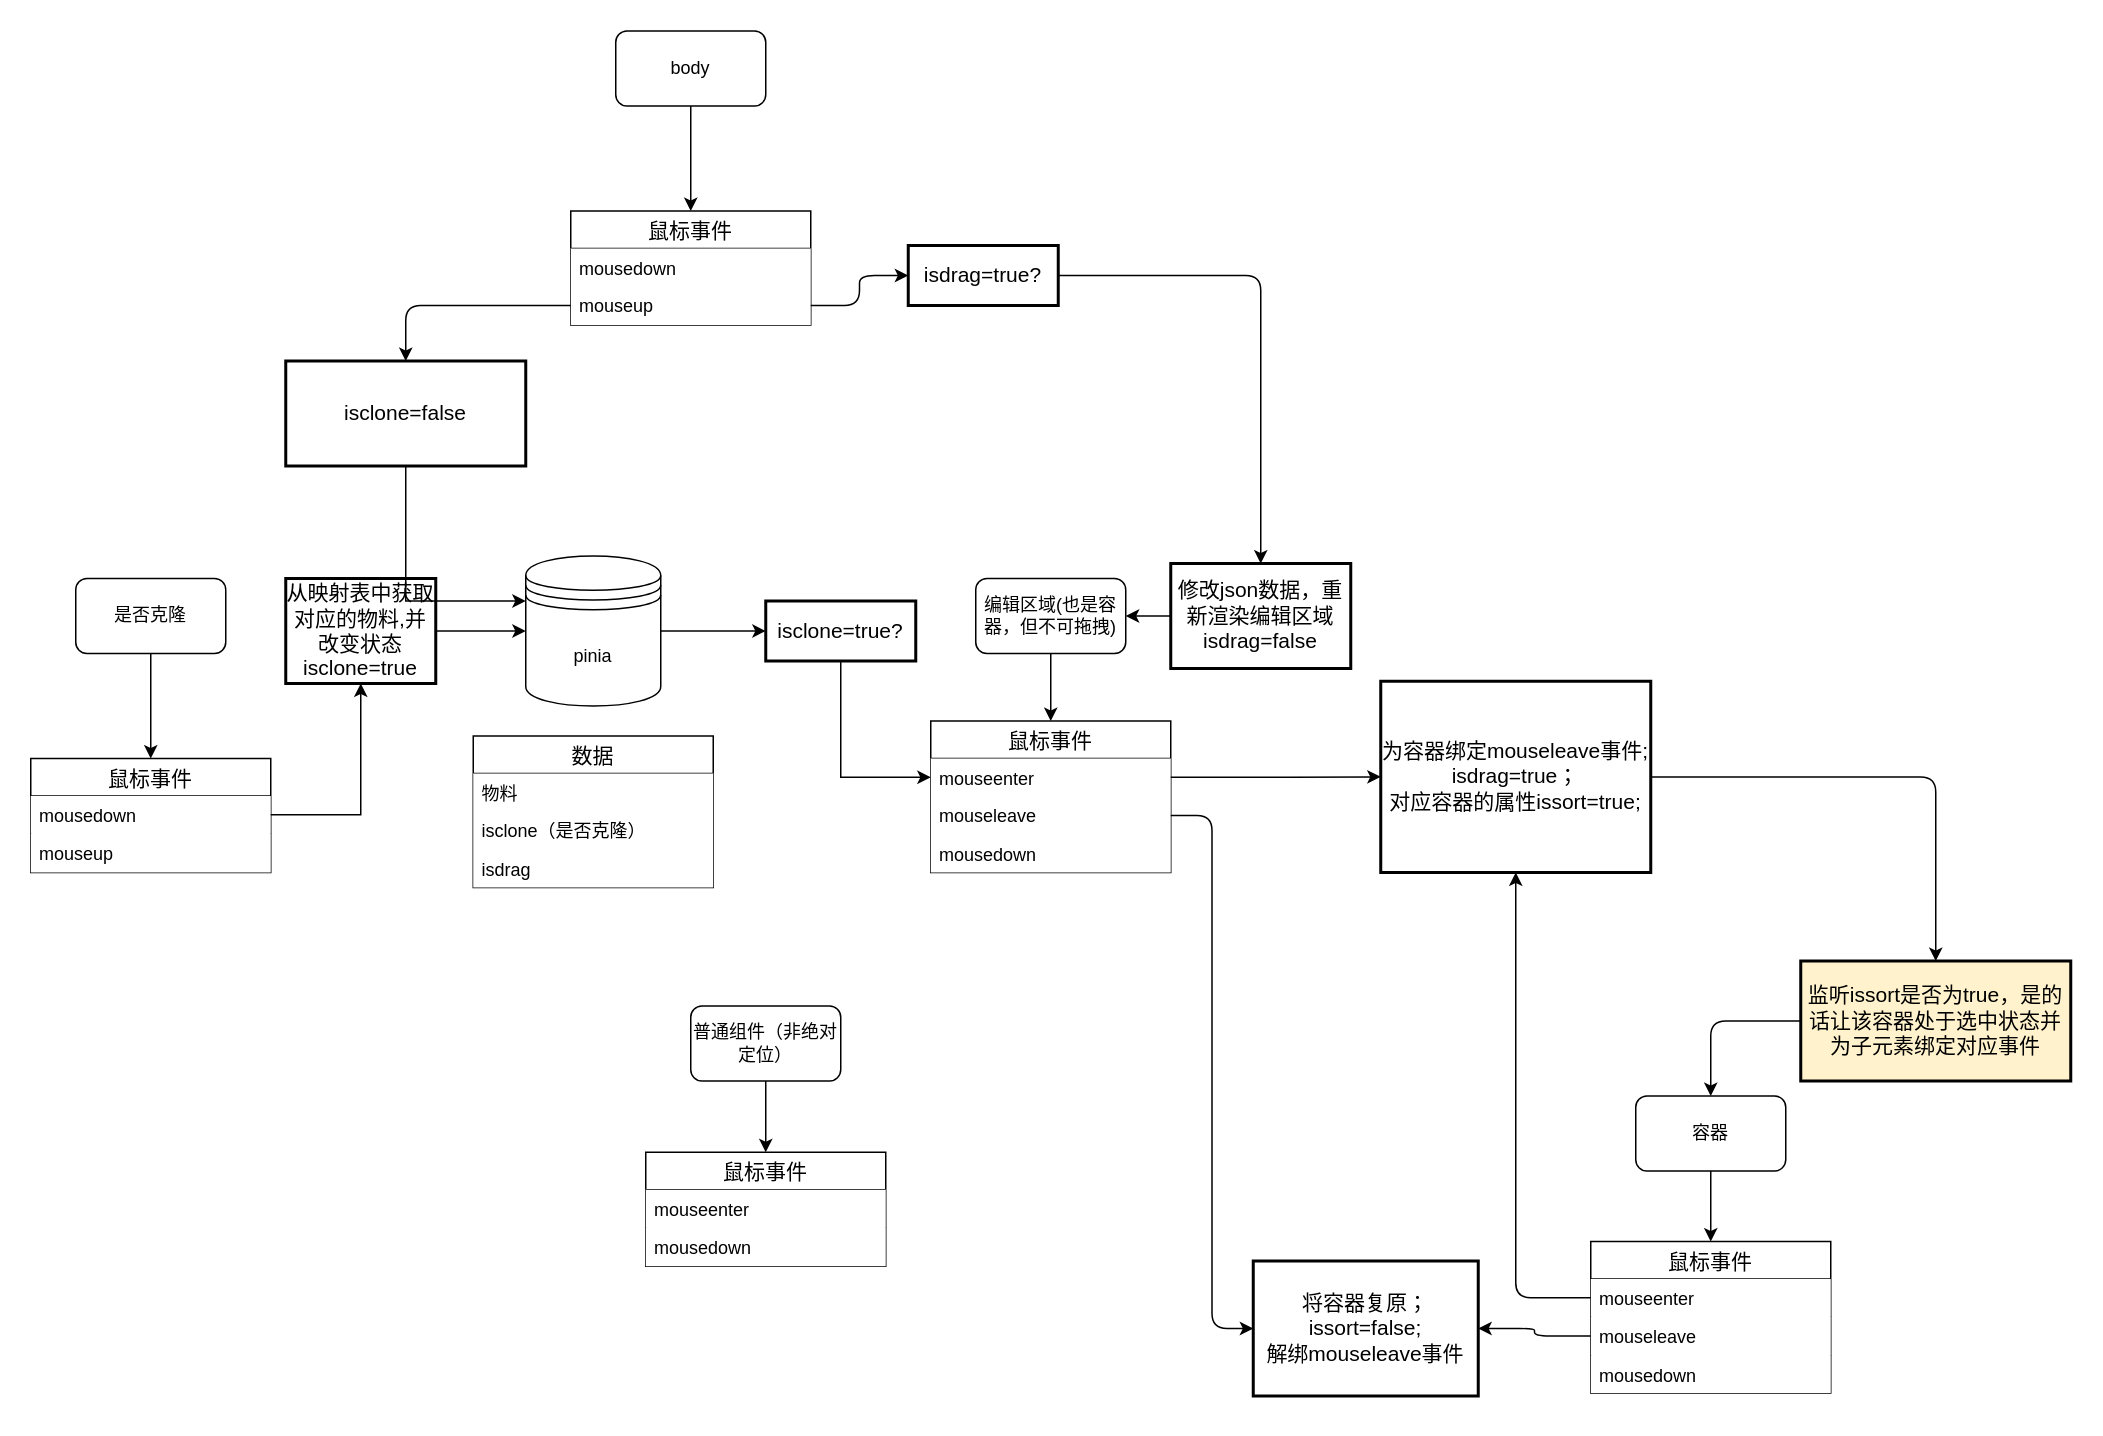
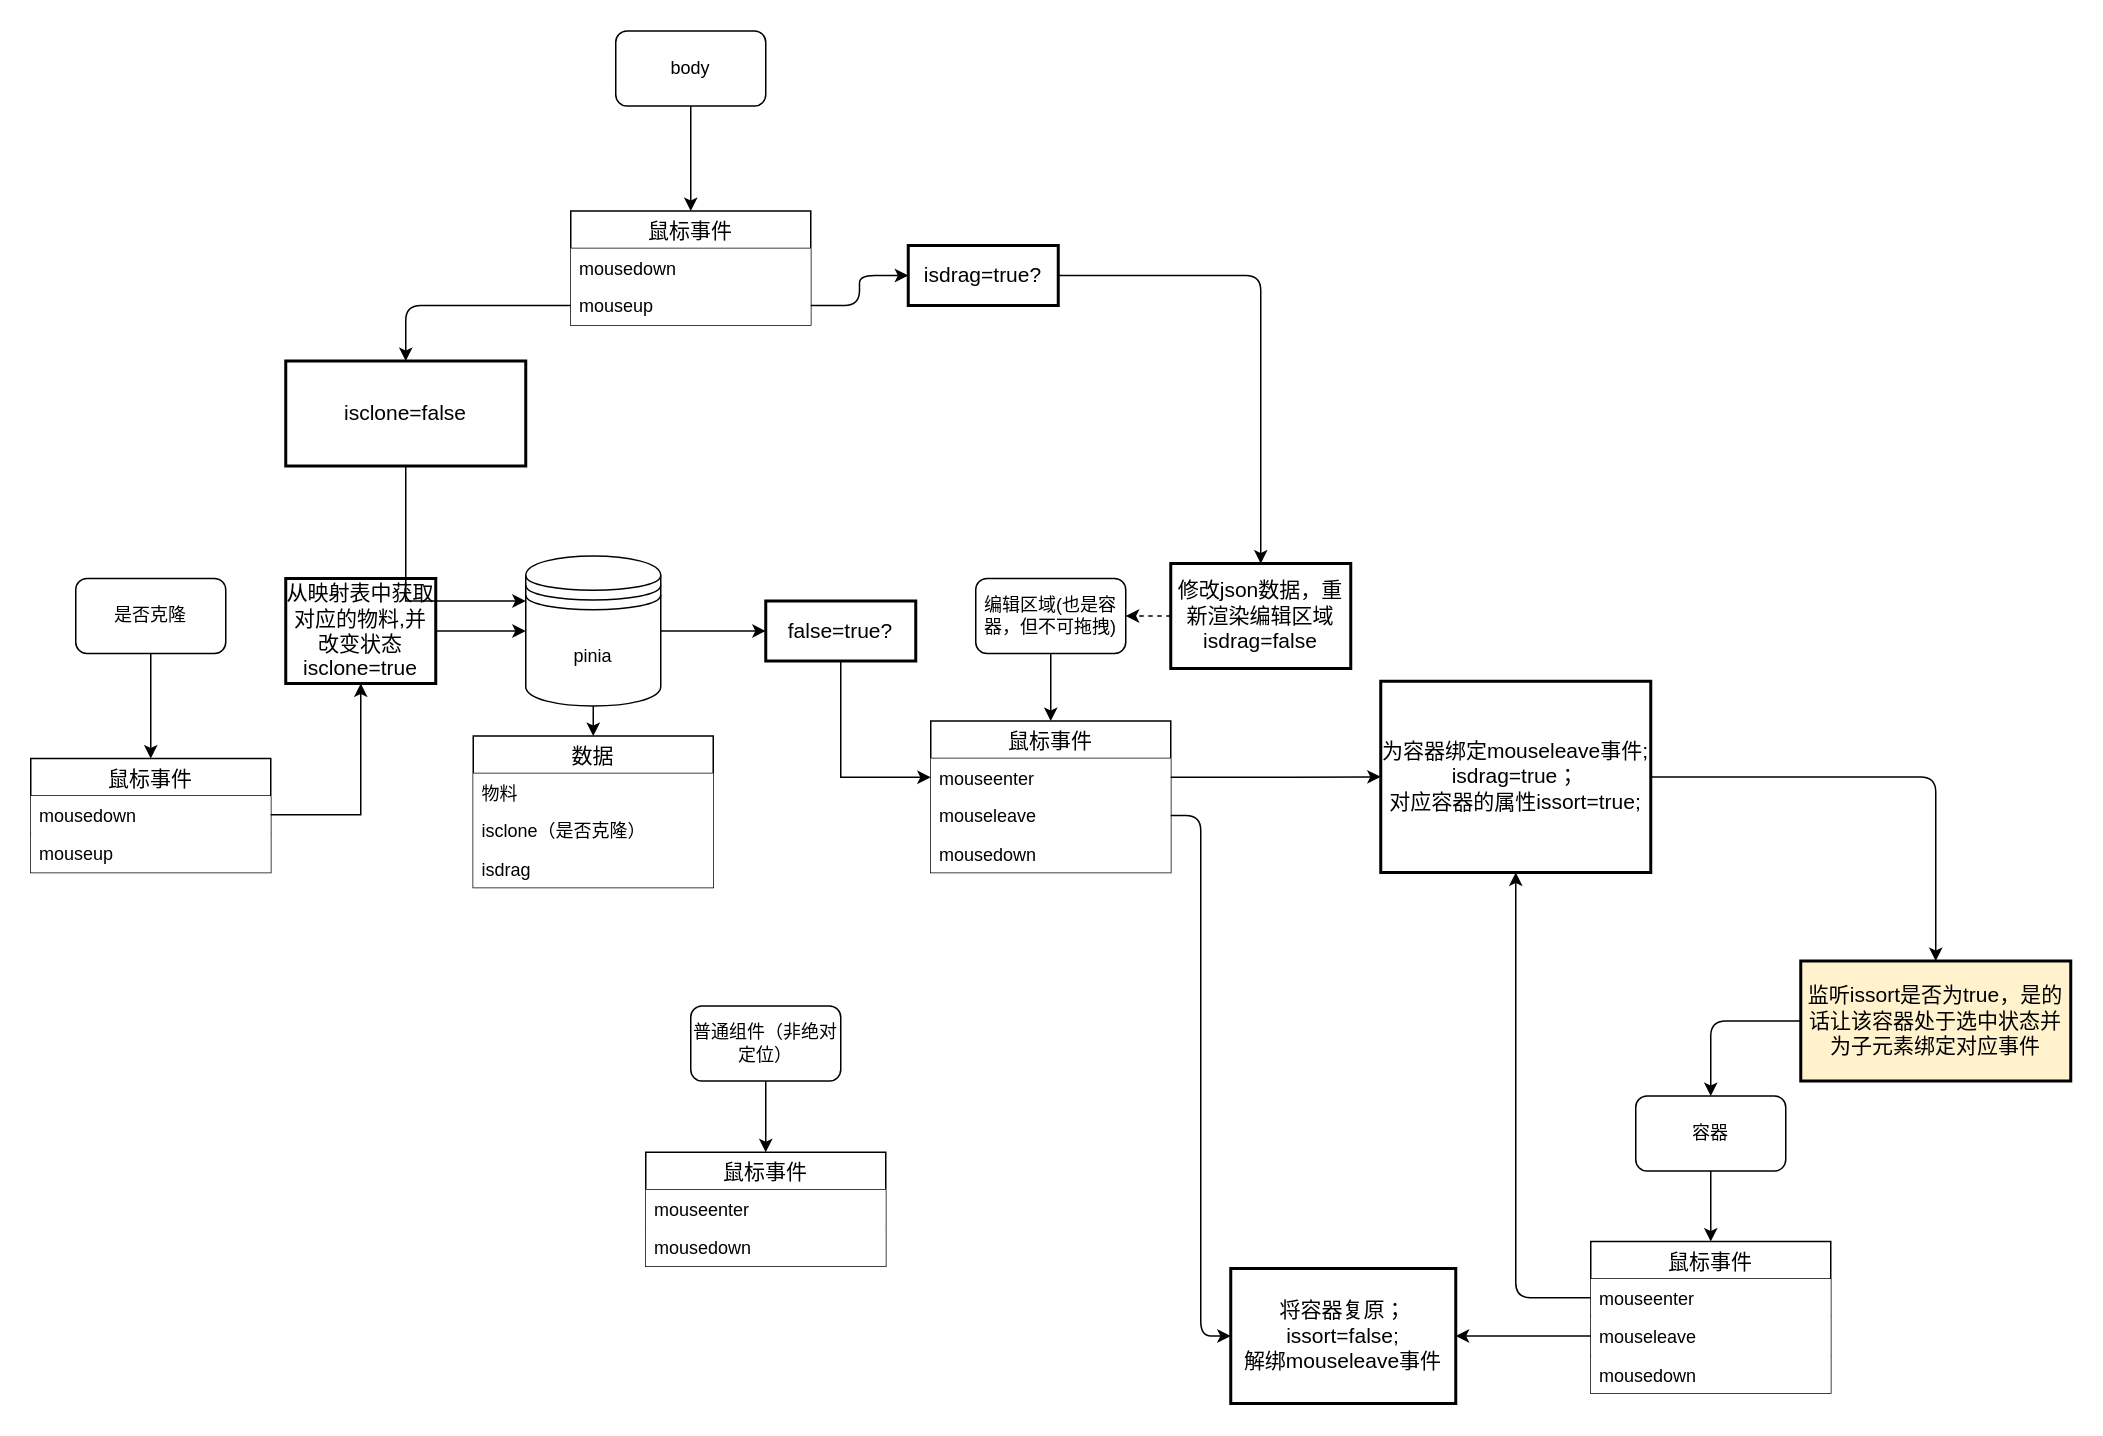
edge "修改json数据，重新渲染编辑区域 isdrag=false" -> "编辑区域(也是容器，但不可拖拽)": style solid -> dashed
node "isclone=true?": label "isclone=true?" -> "false=true?"
edge "pinia" -> "数据": added
node "将容器复原； issort=false; 解绑mouseleave事件": moved (1366, 1328) -> (1343, 1336)
